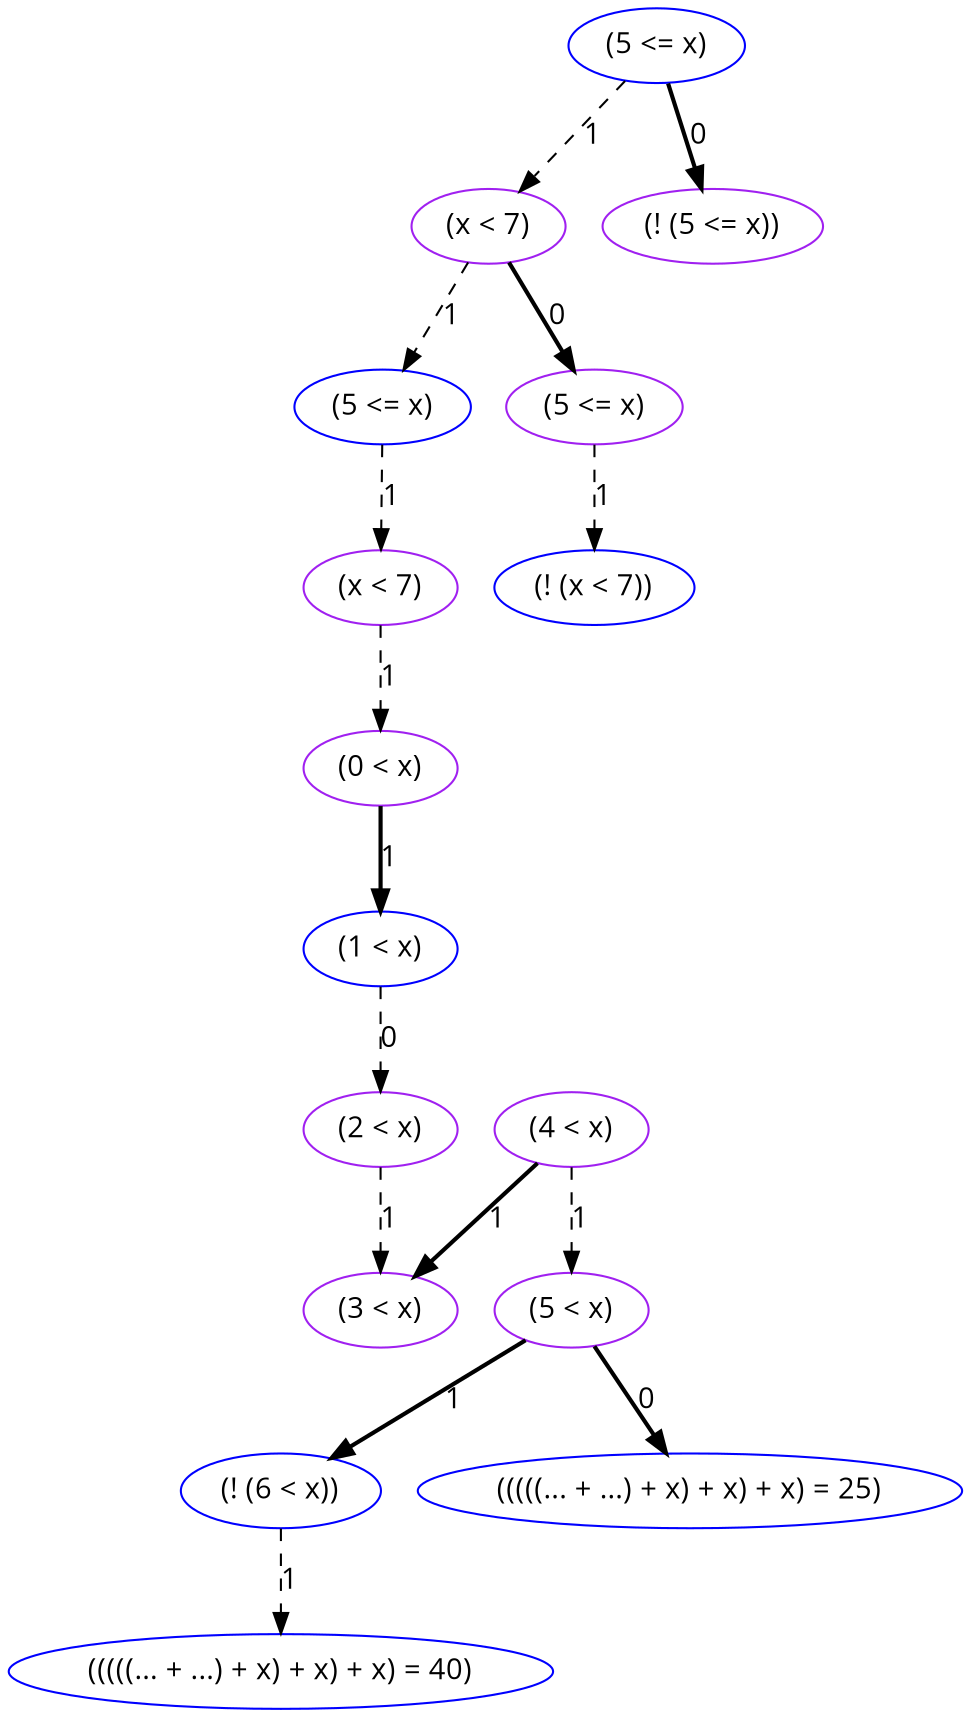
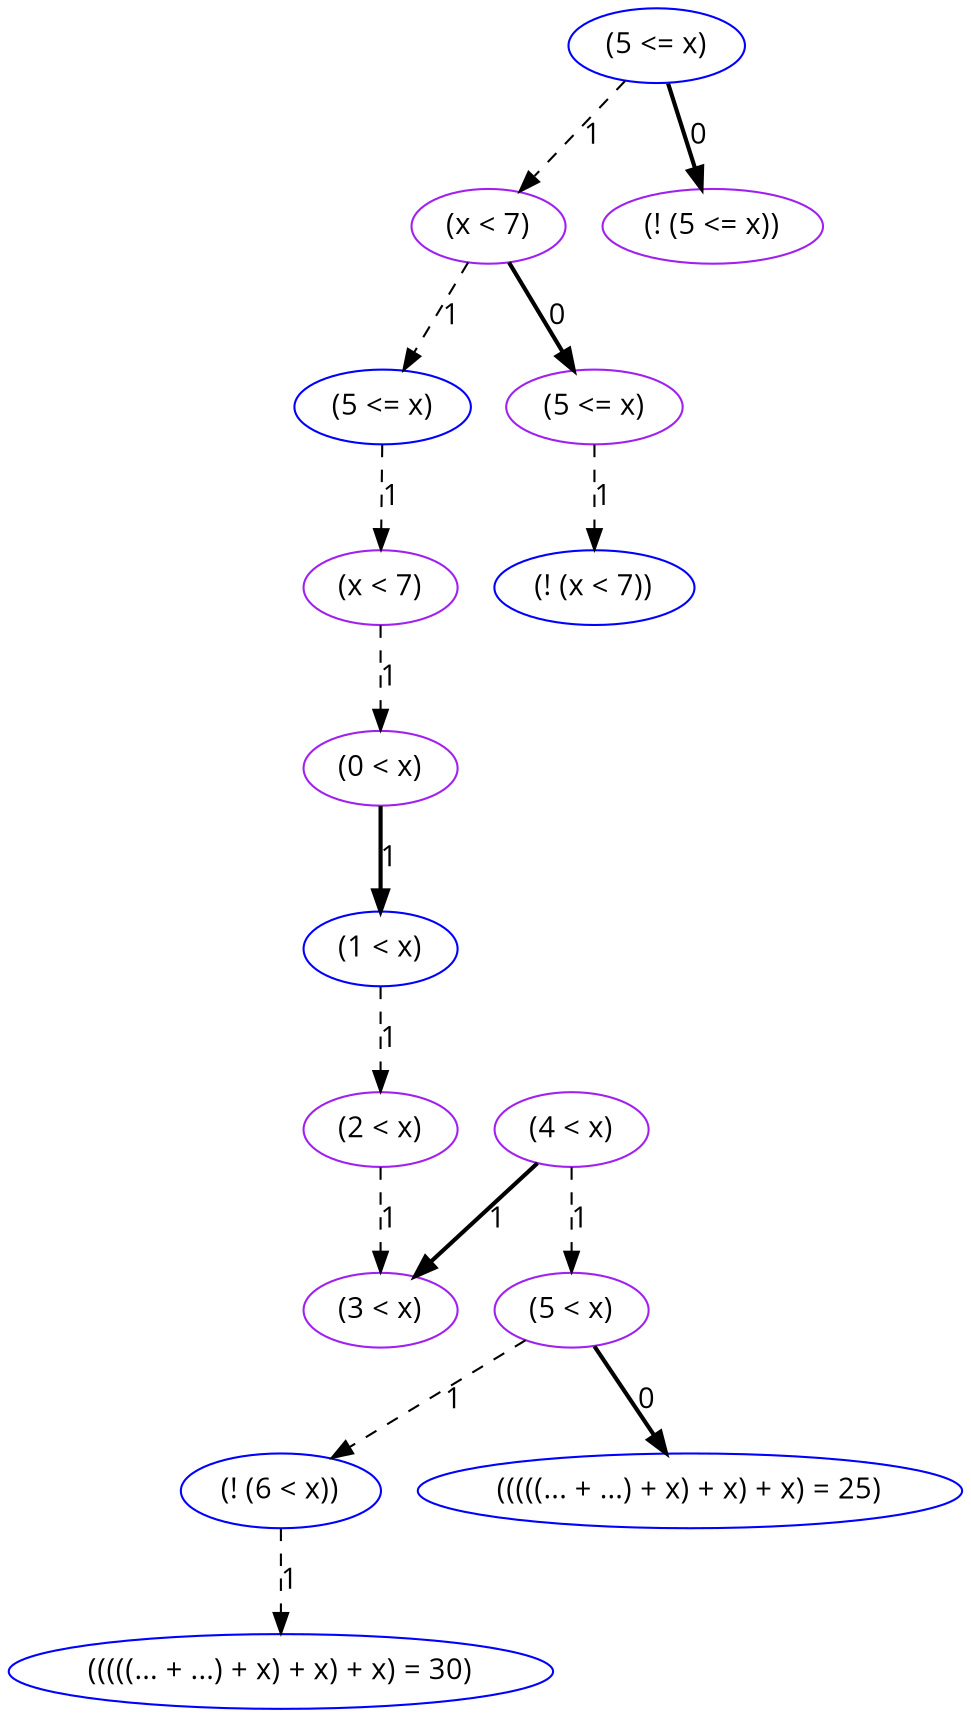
edge "(1 < x)" -> "(2 < x)": label "0" -> "1"
edge "(5 < x)" -> "(! (6 < x))": style bold -> dashed
node "(((((... + ...) + x) + x) + x) = 40)": label "(((((... + ...) + x) + x) + x) = 40)" -> "(((((... + ...) + x) + x) + x) = 30)"
